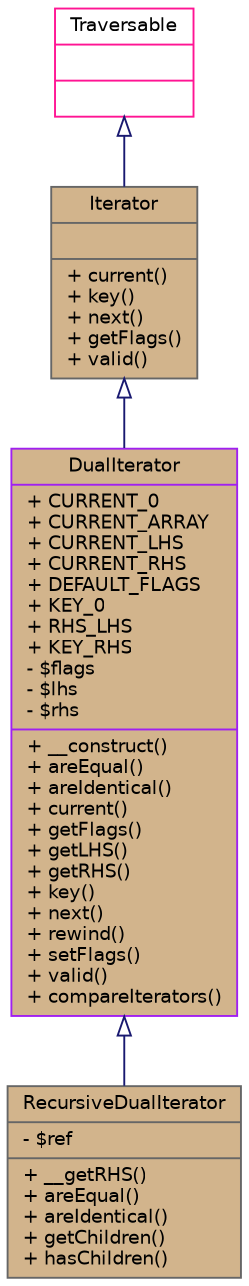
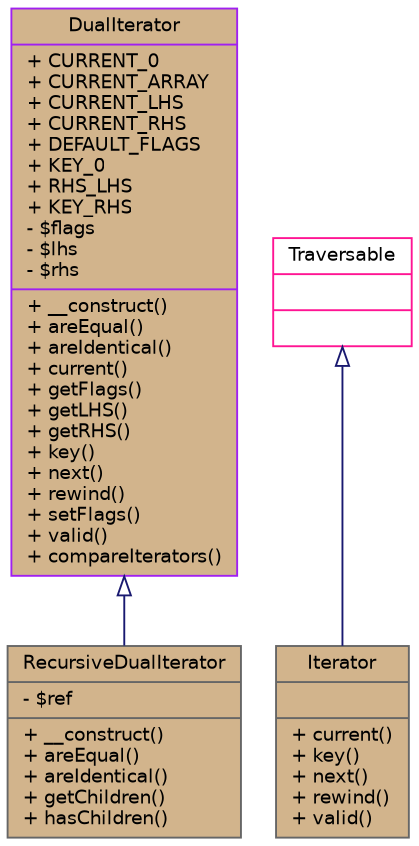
node "Iterator": text "+ getFlags()" -> "+ rewind()"
edge "DualIterator" -> "Iterator": removed
node "RecursiveDualIterator": text "+ __getRHS()" -> "+ __construct()"
